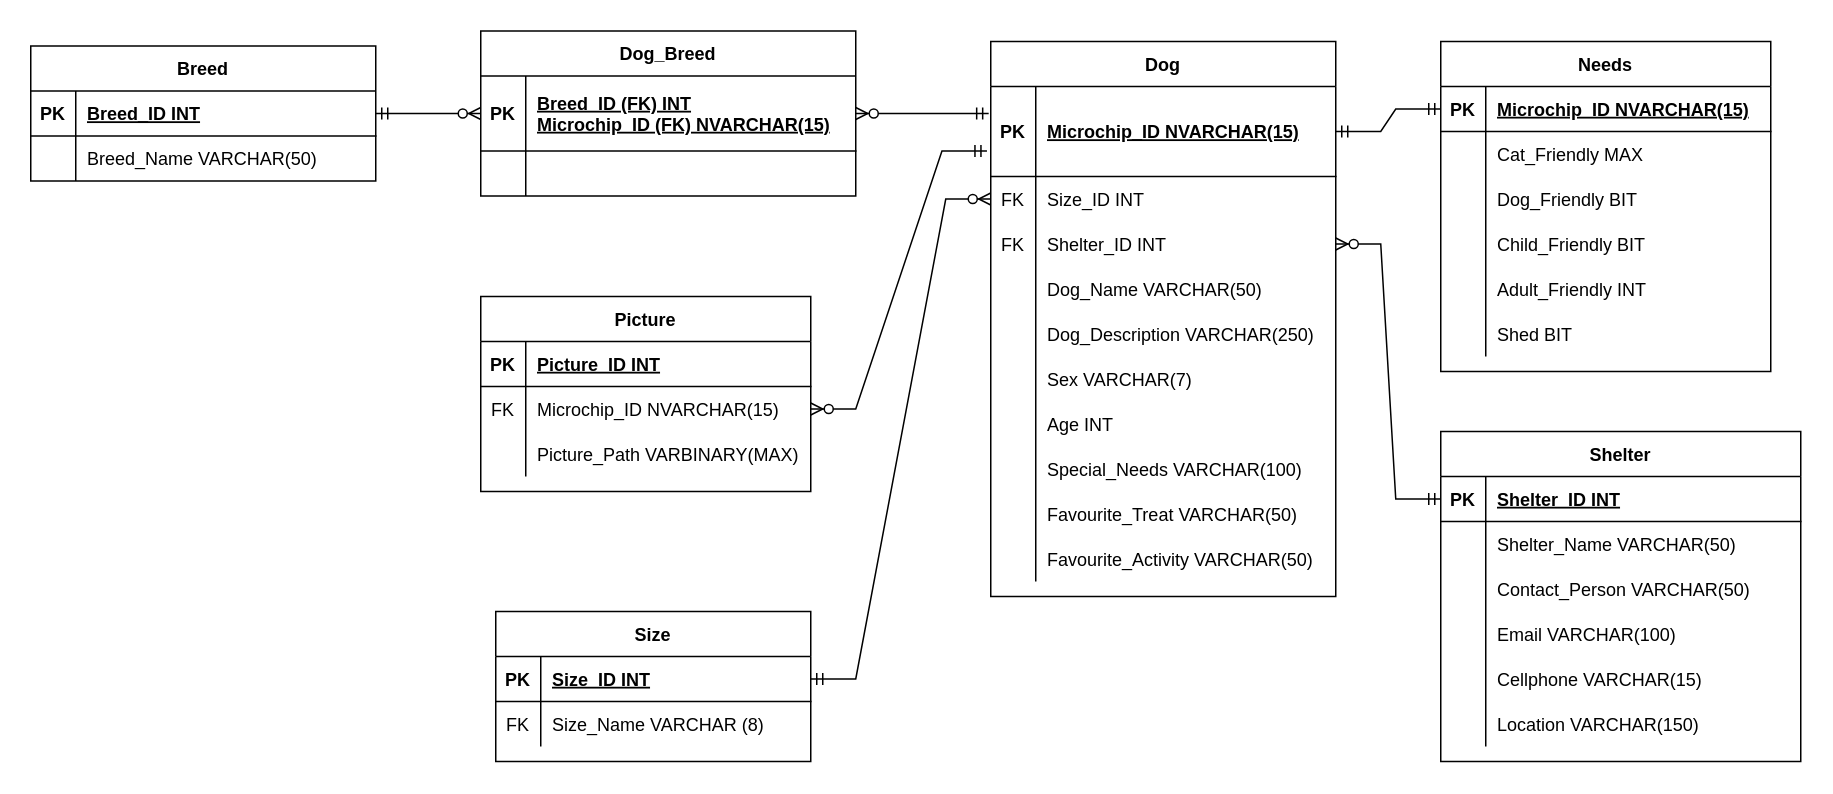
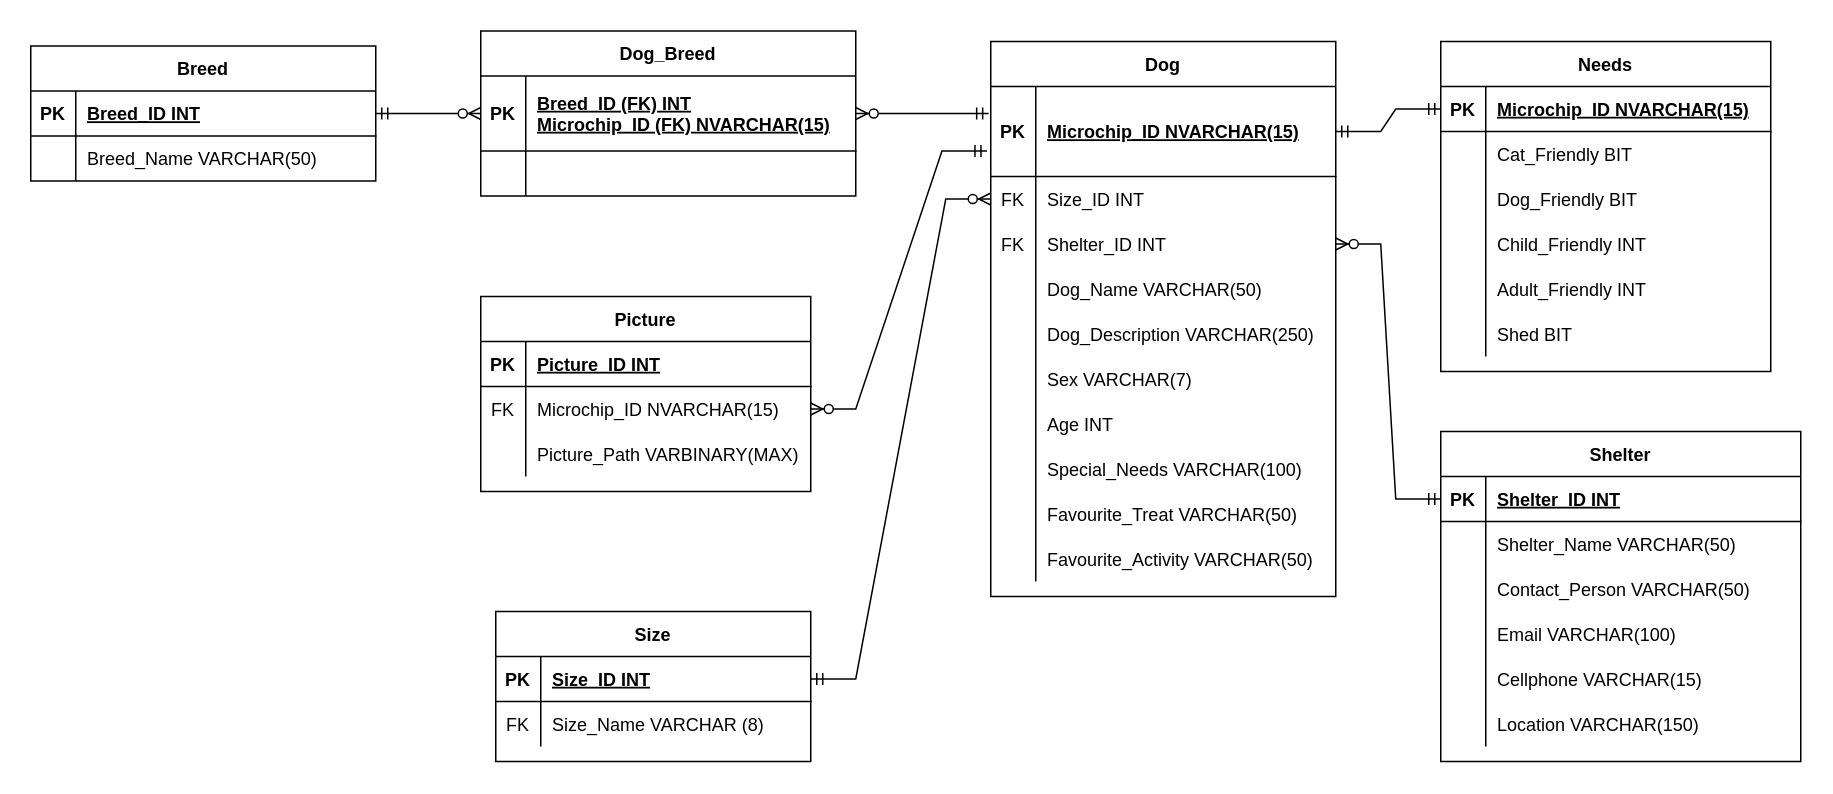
node "Cat_Friendly MAX": label "Cat_Friendly MAX" -> "Cat_Friendly BIT"
node "Child_Friendly BIT": label "Child_Friendly BIT" -> "Child_Friendly INT"
